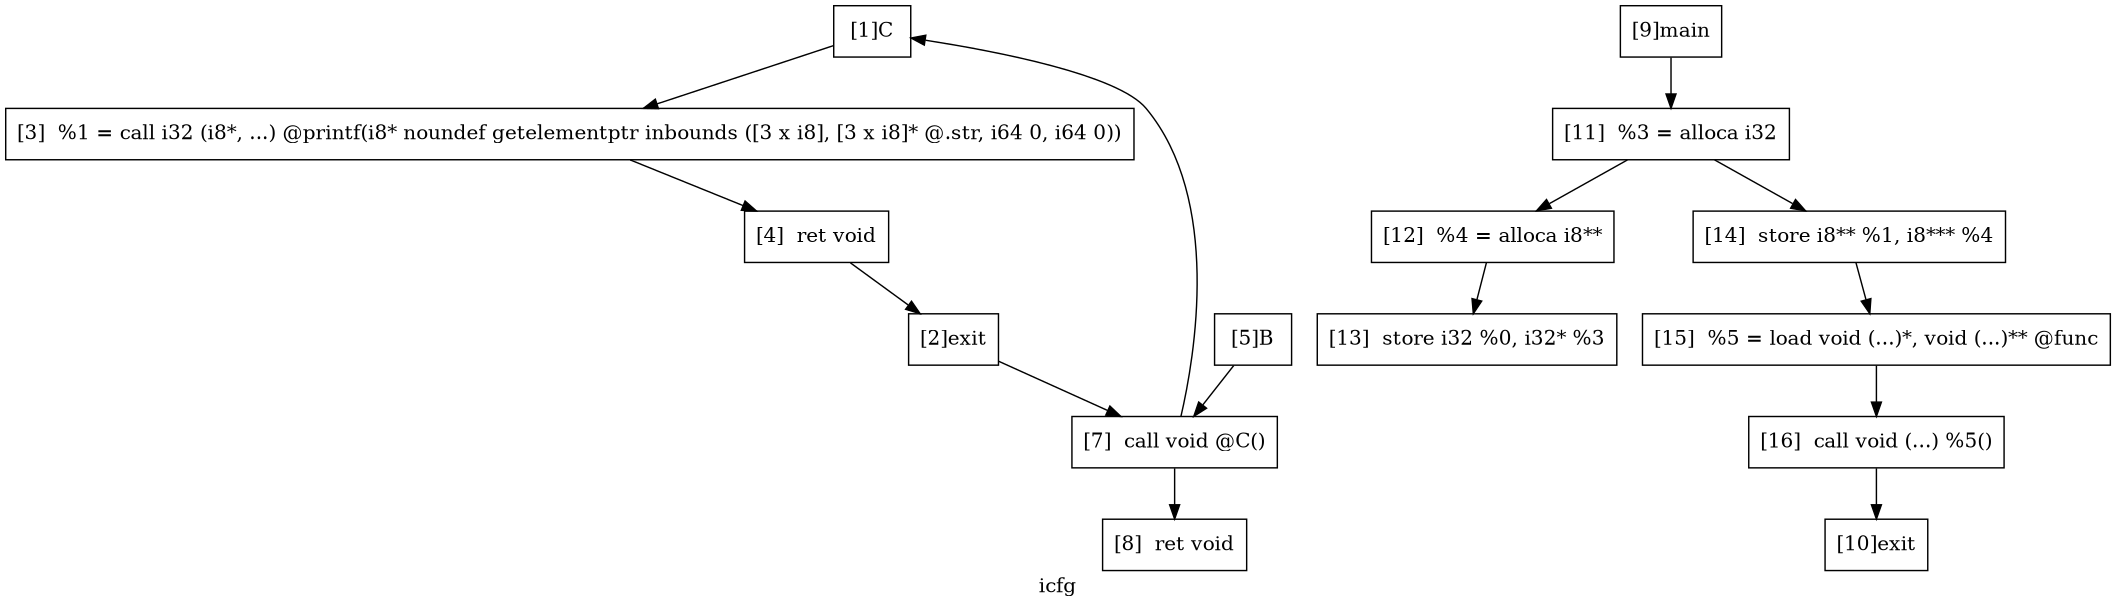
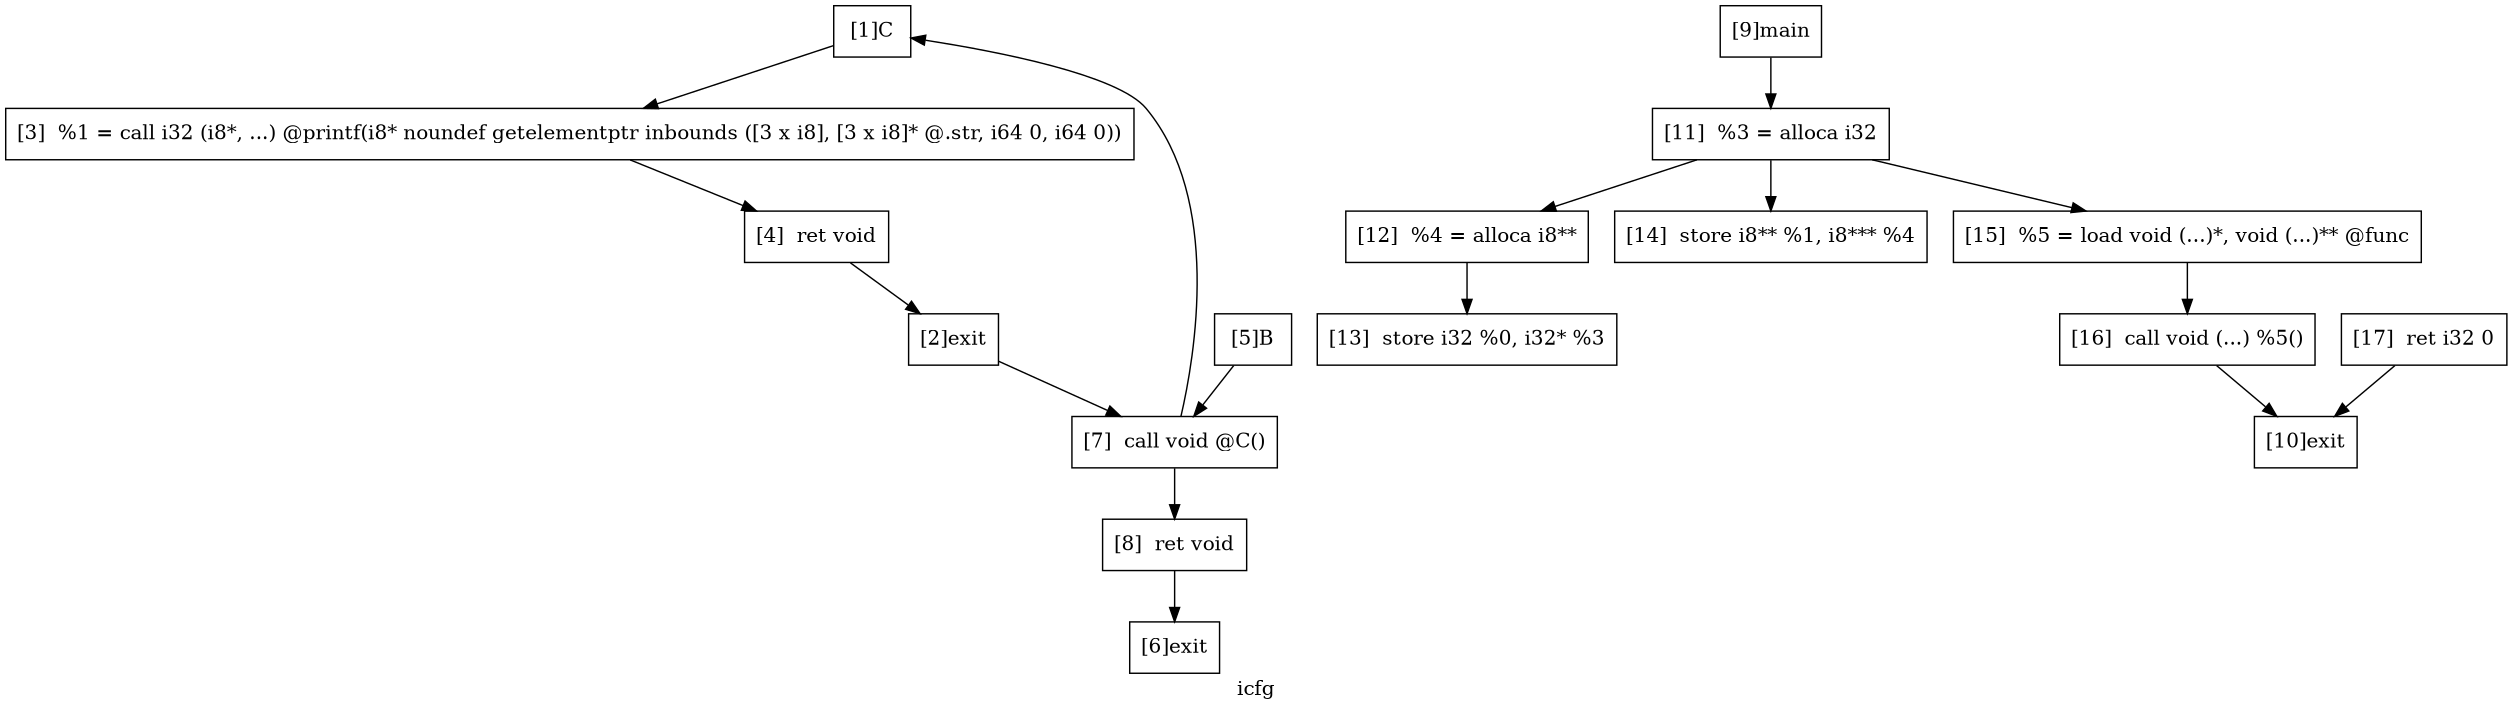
edge "[14]  store i8** %1, i8*** %4" -> "[15]  %5 = load void (...)*, void (...)** @func": now "[11]  %3 = alloca i32" -> "[15]  %5 = load void (...)*, void (...)** @func"
node "[17]  ret i32 0": added
node "[6]exit": added
